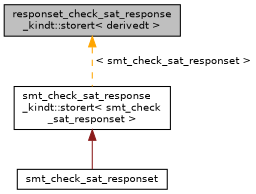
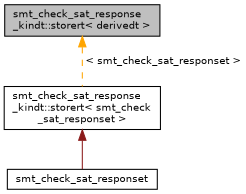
node "responset_check_sat_response _kindt::storert< derivedt >": label "responset_check_sat_response _kindt::storert< derivedt >" -> "smt_check_sat_response _kindt::storert< derivedt >"
